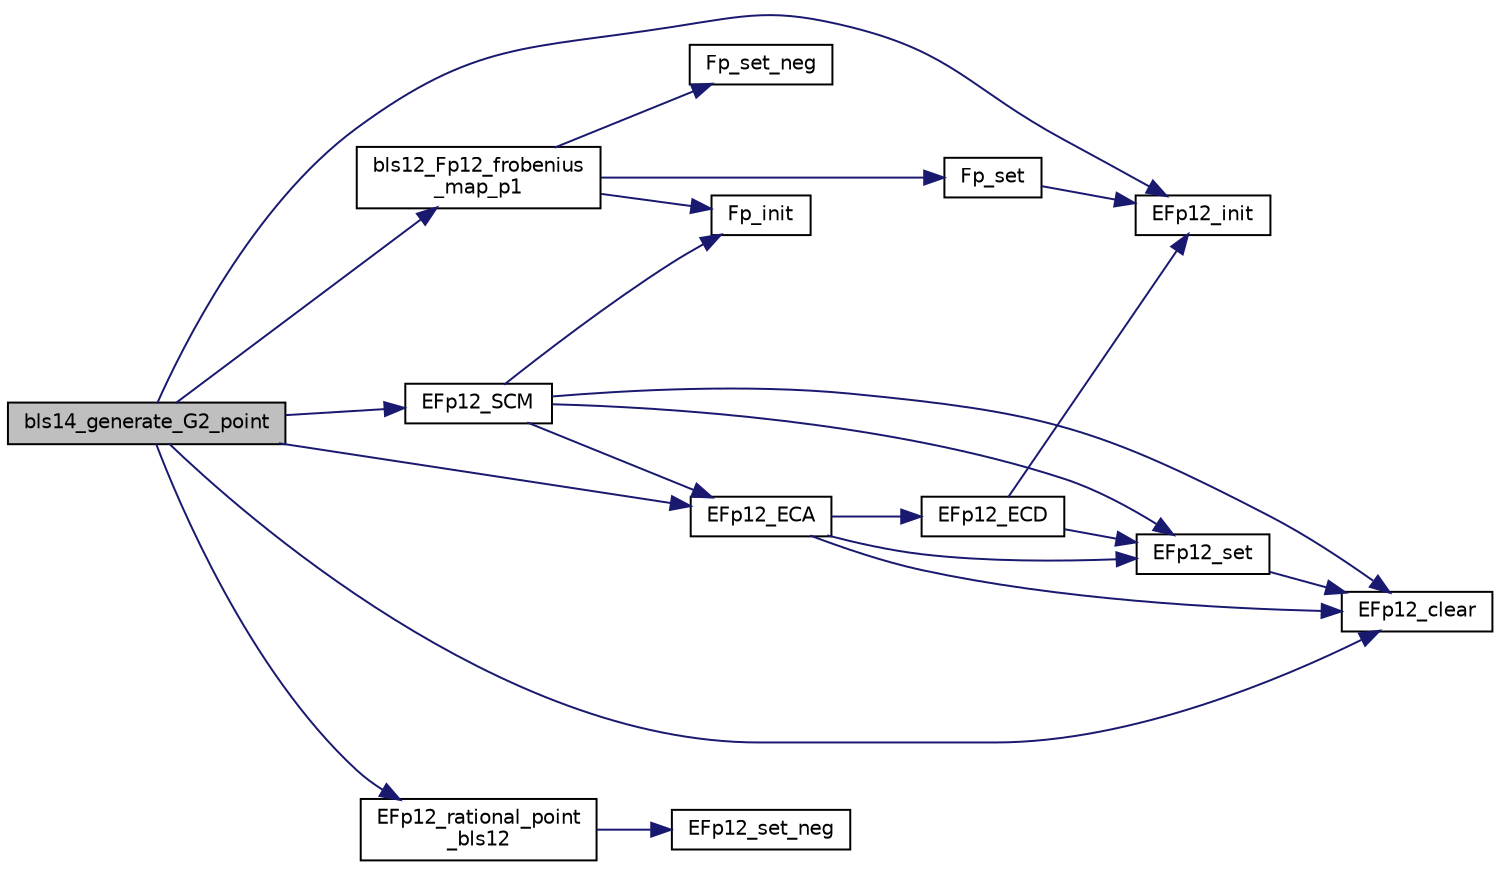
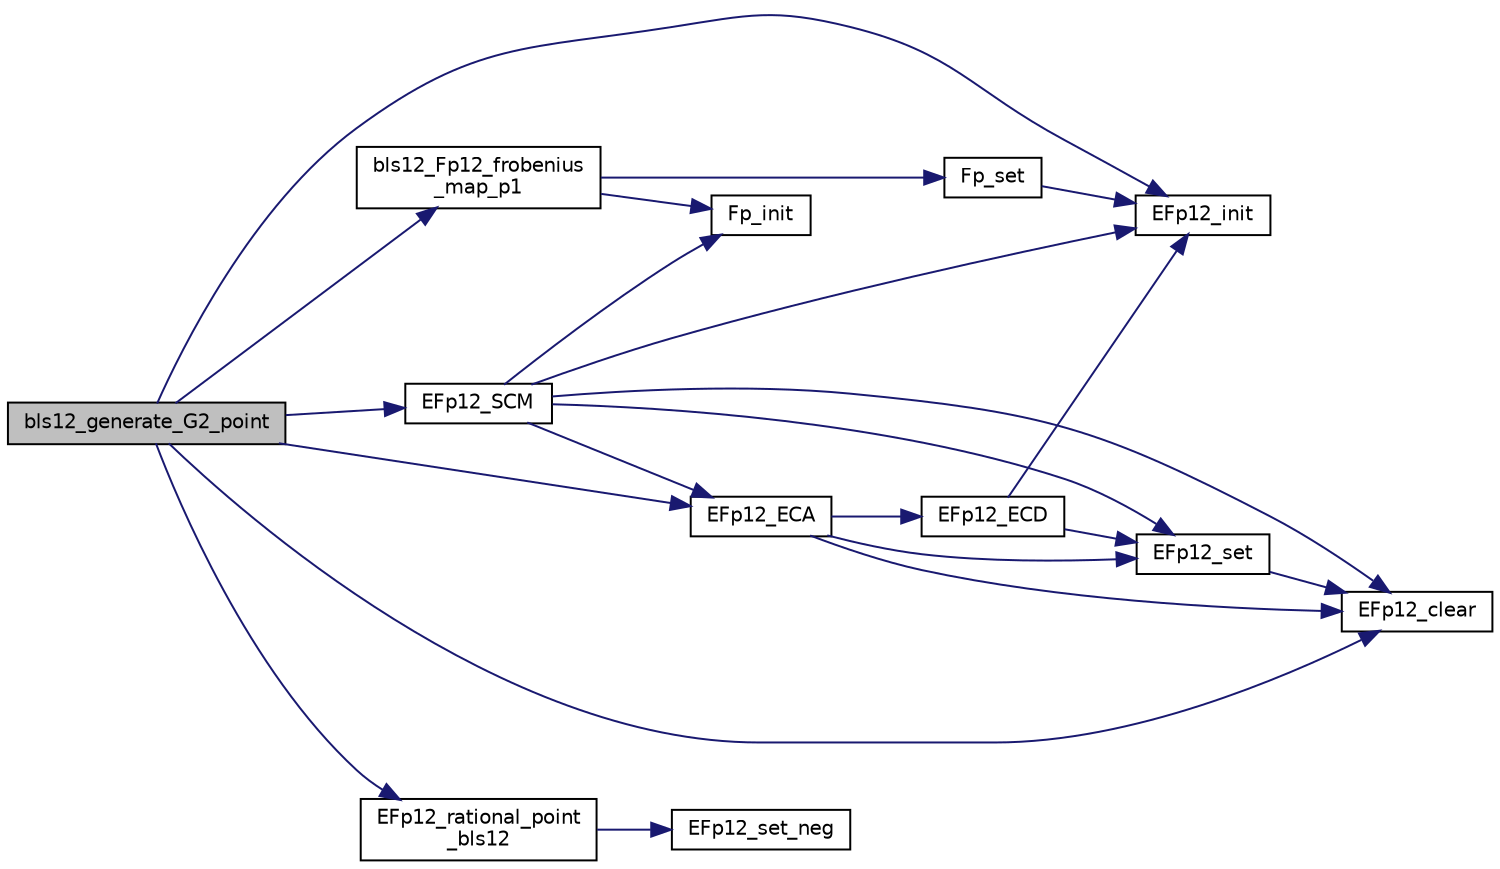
node "Fp_set_neg": removed
edge "EFp12_SCM" -> "EFp12_init": added
node "bls14_generate_G2_point": label "bls14_generate_G2_point" -> "bls12_generate_G2_point"
